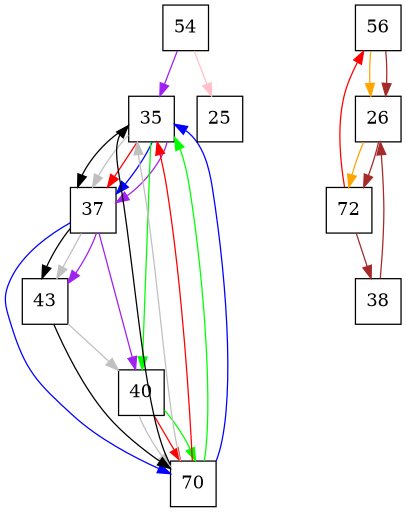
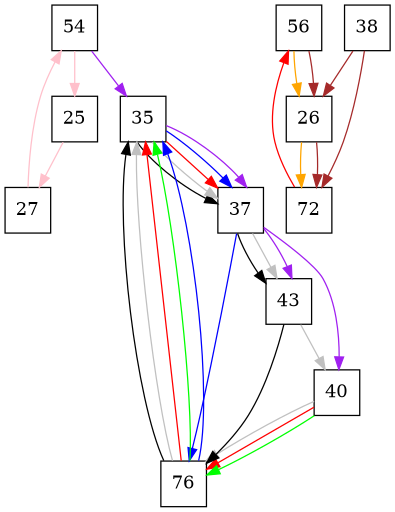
node "27": added
edge "72" -> "38": reversed
edge "35" -> "40": removed
node "70": label "70" -> "76"
